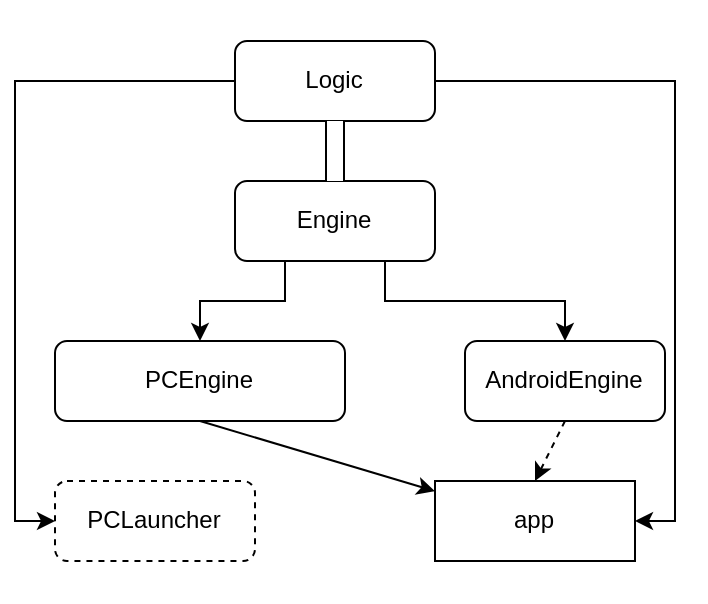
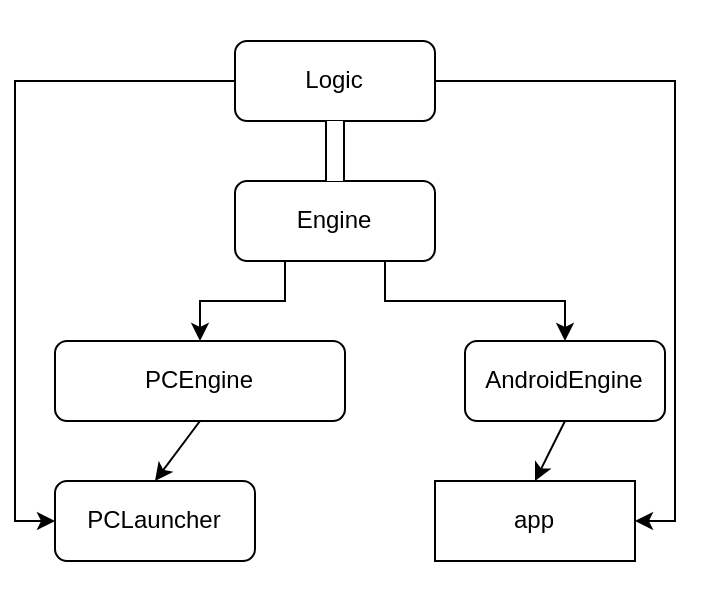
edge "AndroidEngine" -> "app": style dashed -> solid
edge "PCEngine" -> "app": now "PCEngine" -> "PCLauncher"
node "PCLauncher": style dashed -> solid
